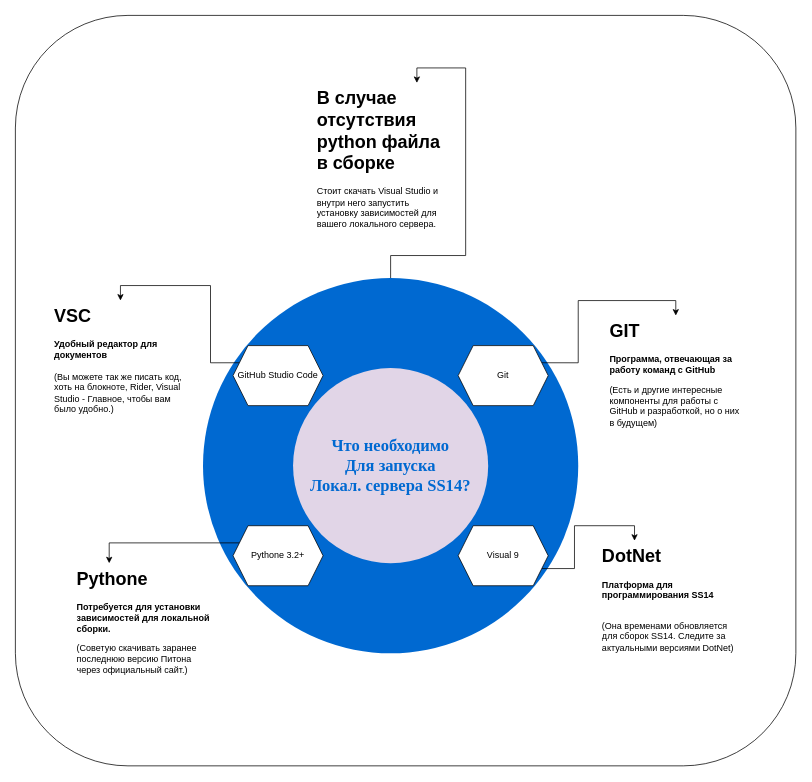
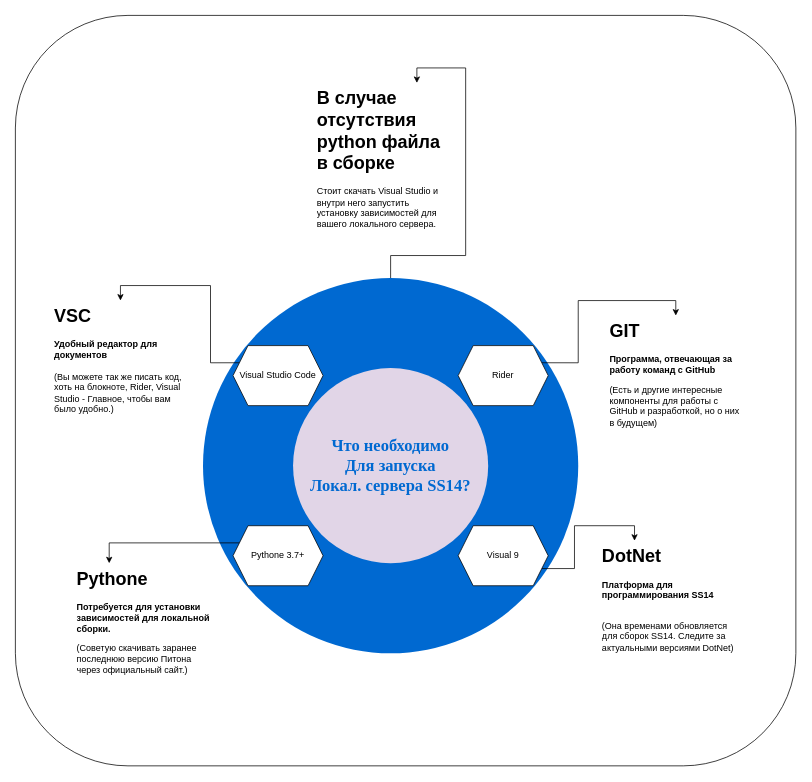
node "GitHub Studio Code": label "GitHub Studio Code" -> "Visual Studio Code"
node "Git": label "Git" -> "Rider"
node "Pythone 3.2+": label "Pythone 3.2+" -> "Pythone 3.7+"
